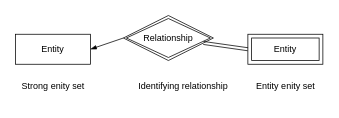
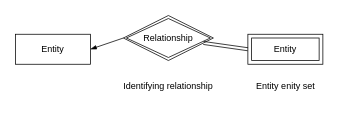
node "Strong enity set": removed
node "Identifying relationship": moved (183, 87) -> (168, 87)
